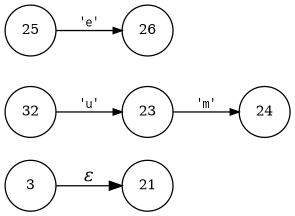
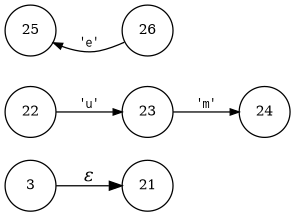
edge "25" -> "26": reversed
node "32": label "32" -> "22"
